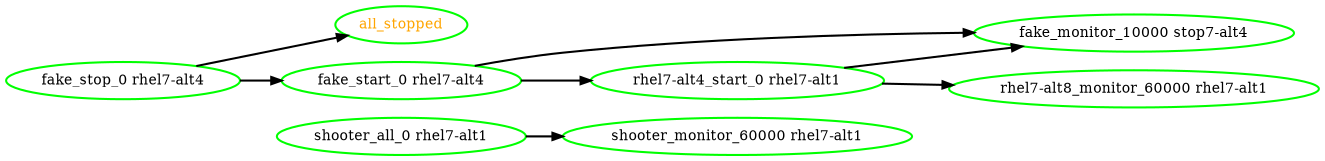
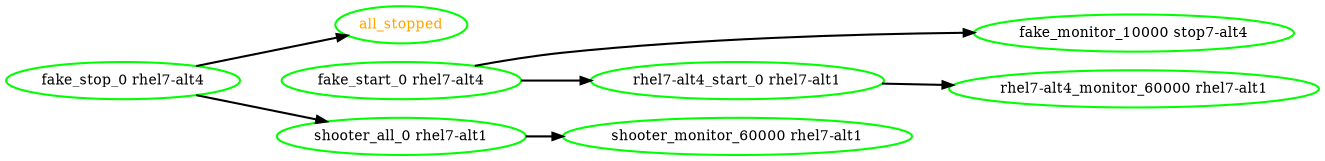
edge "rhel7-alt4_start_0 rhel7-alt1" -> "fake_monitor_10000 stop7-alt4": removed
edge "fake_stop_0 rhel7-alt4" -> "fake_start_0 rhel7-alt4": now "fake_stop_0 rhel7-alt4" -> "shooter_all_0 rhel7-alt1"
node "rhel7-alt8_monitor_60000 rhel7-alt1": label "rhel7-alt8_monitor_60000 rhel7-alt1" -> "rhel7-alt4_monitor_60000 rhel7-alt1"
